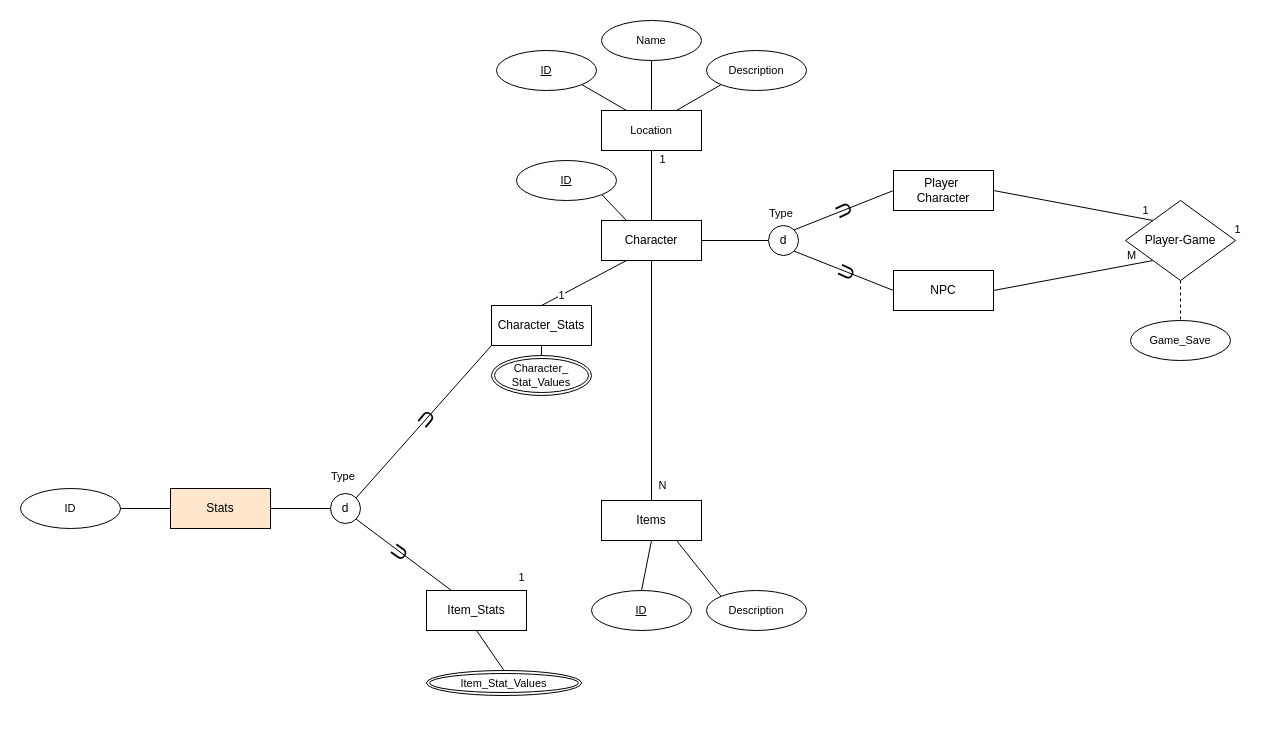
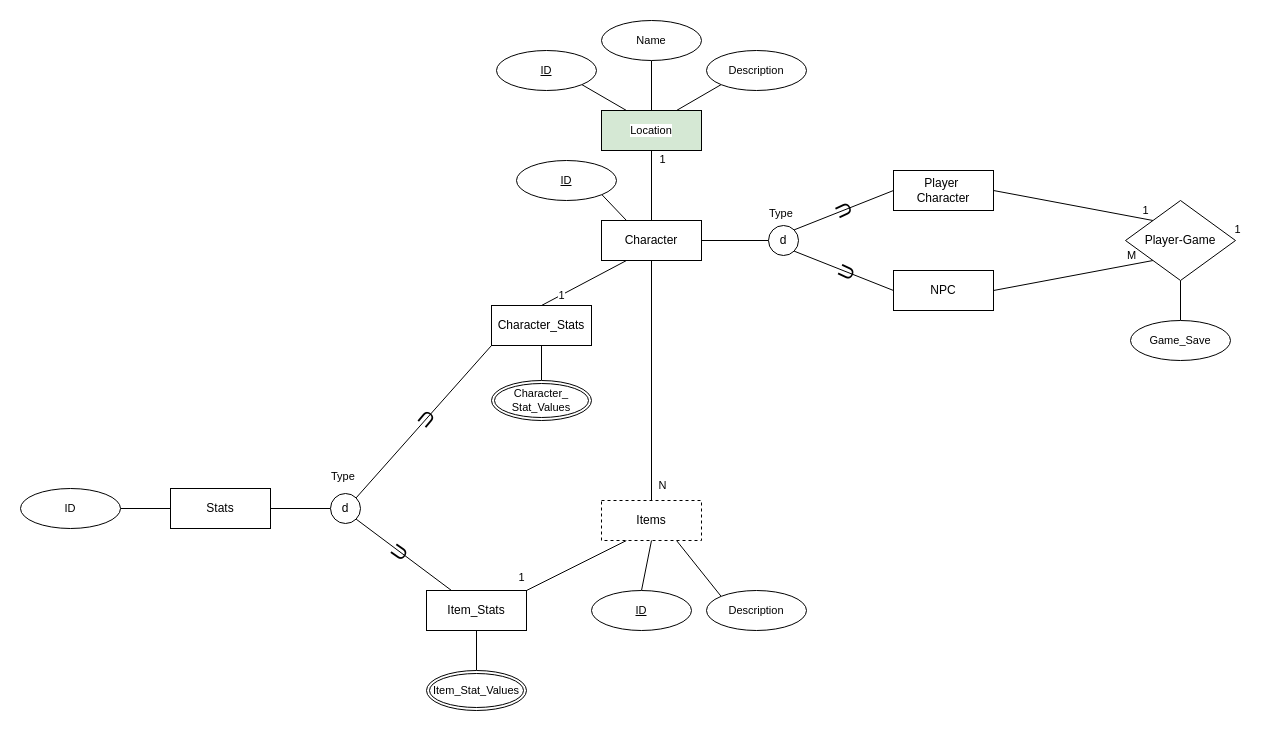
node "Location": fillcolor #ffffff -> #d5e8d4
edge "Player-Game" -- "Game_Save": style dashed -> solid
node "Character_ Stat_Values": moved (542, 376) -> (542, 401)
node "Stats": fillcolor #ffe6cc -> #ffffff
node "Items": style solid -> dashed
edge "Items" -- "Item_Stats": added
node "Item_Stat_Values": size 155x25 -> 100x40
